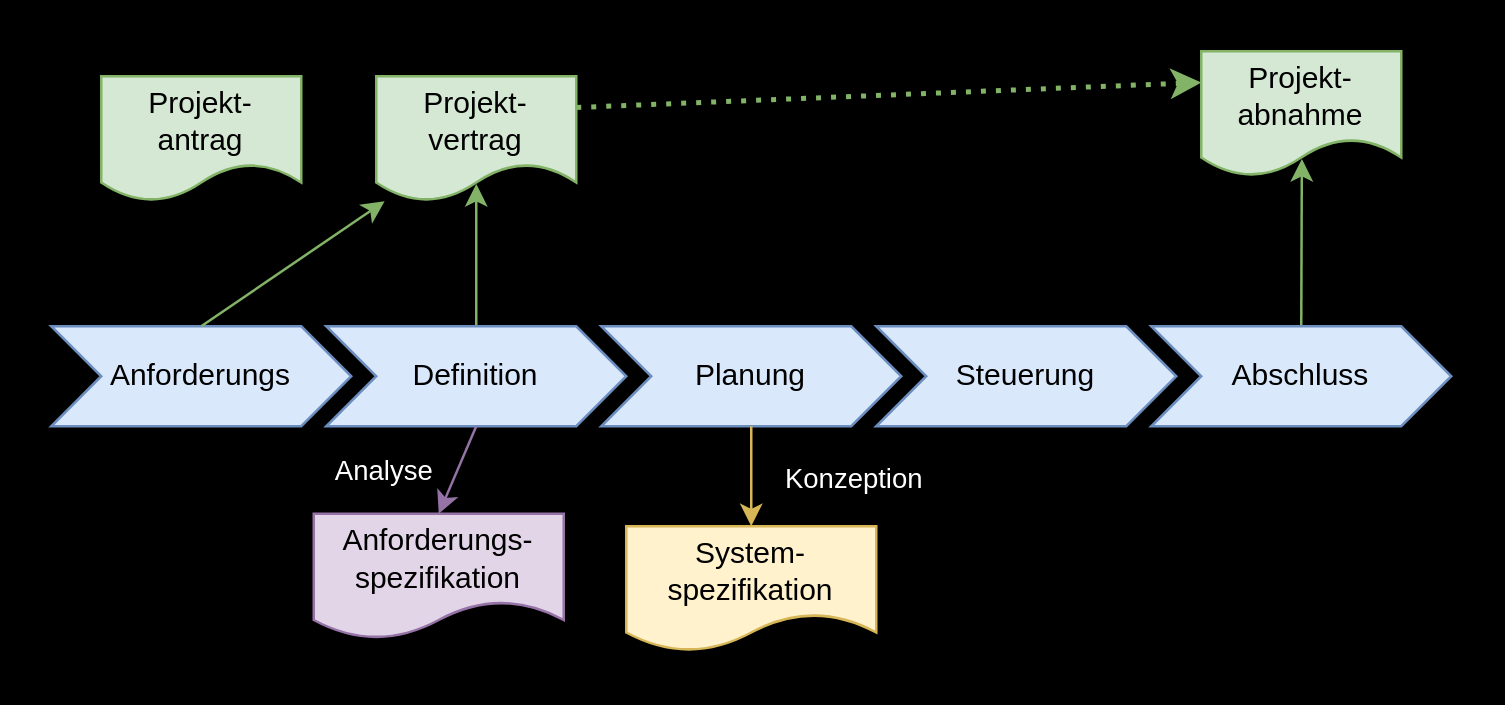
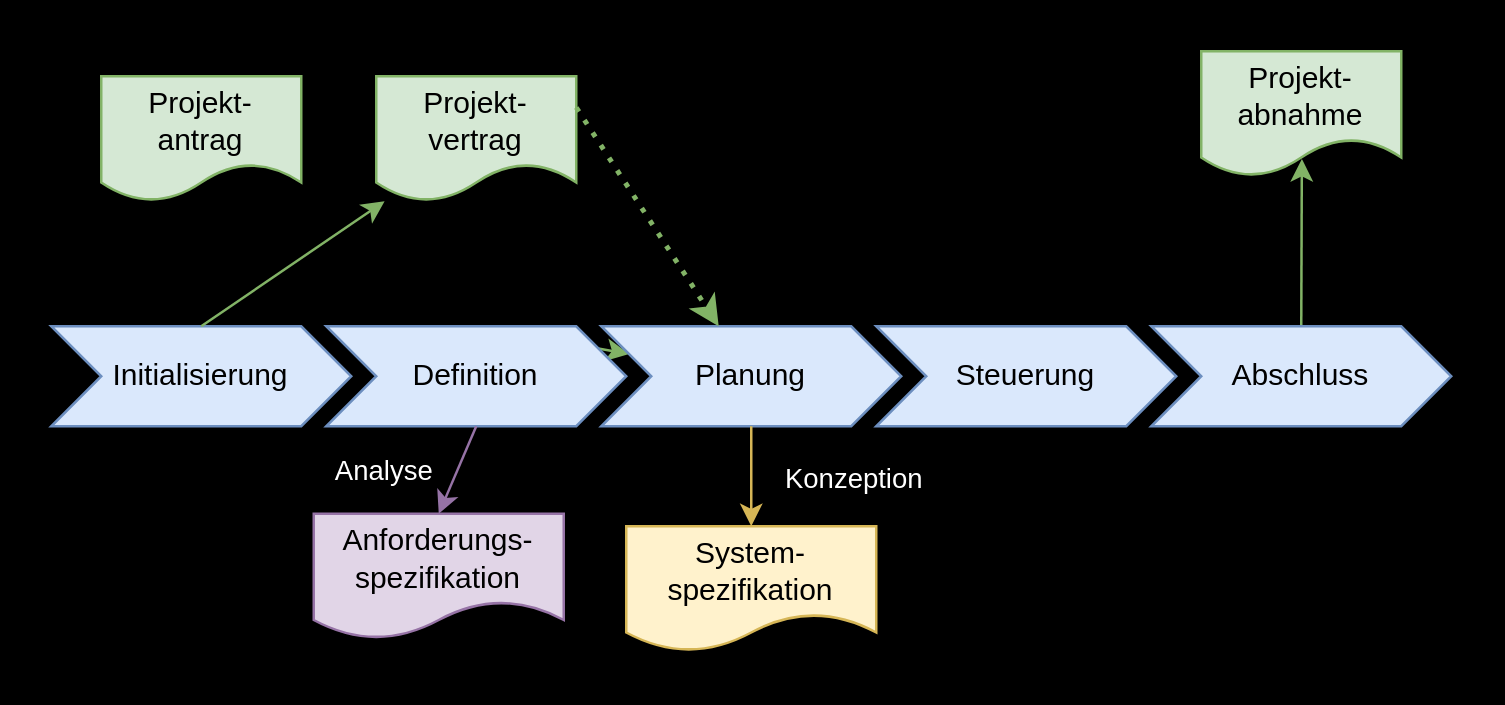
edge "Projekt- vertrag" -> "Projekt- abnahme": now "Projekt- vertrag" -> "Planung"
edge "Definition" -> "Projekt- vertrag": now "Definition" -> "Planung"
node "Anforderungs": label "Anforderungs" -> "Initialisierung"
